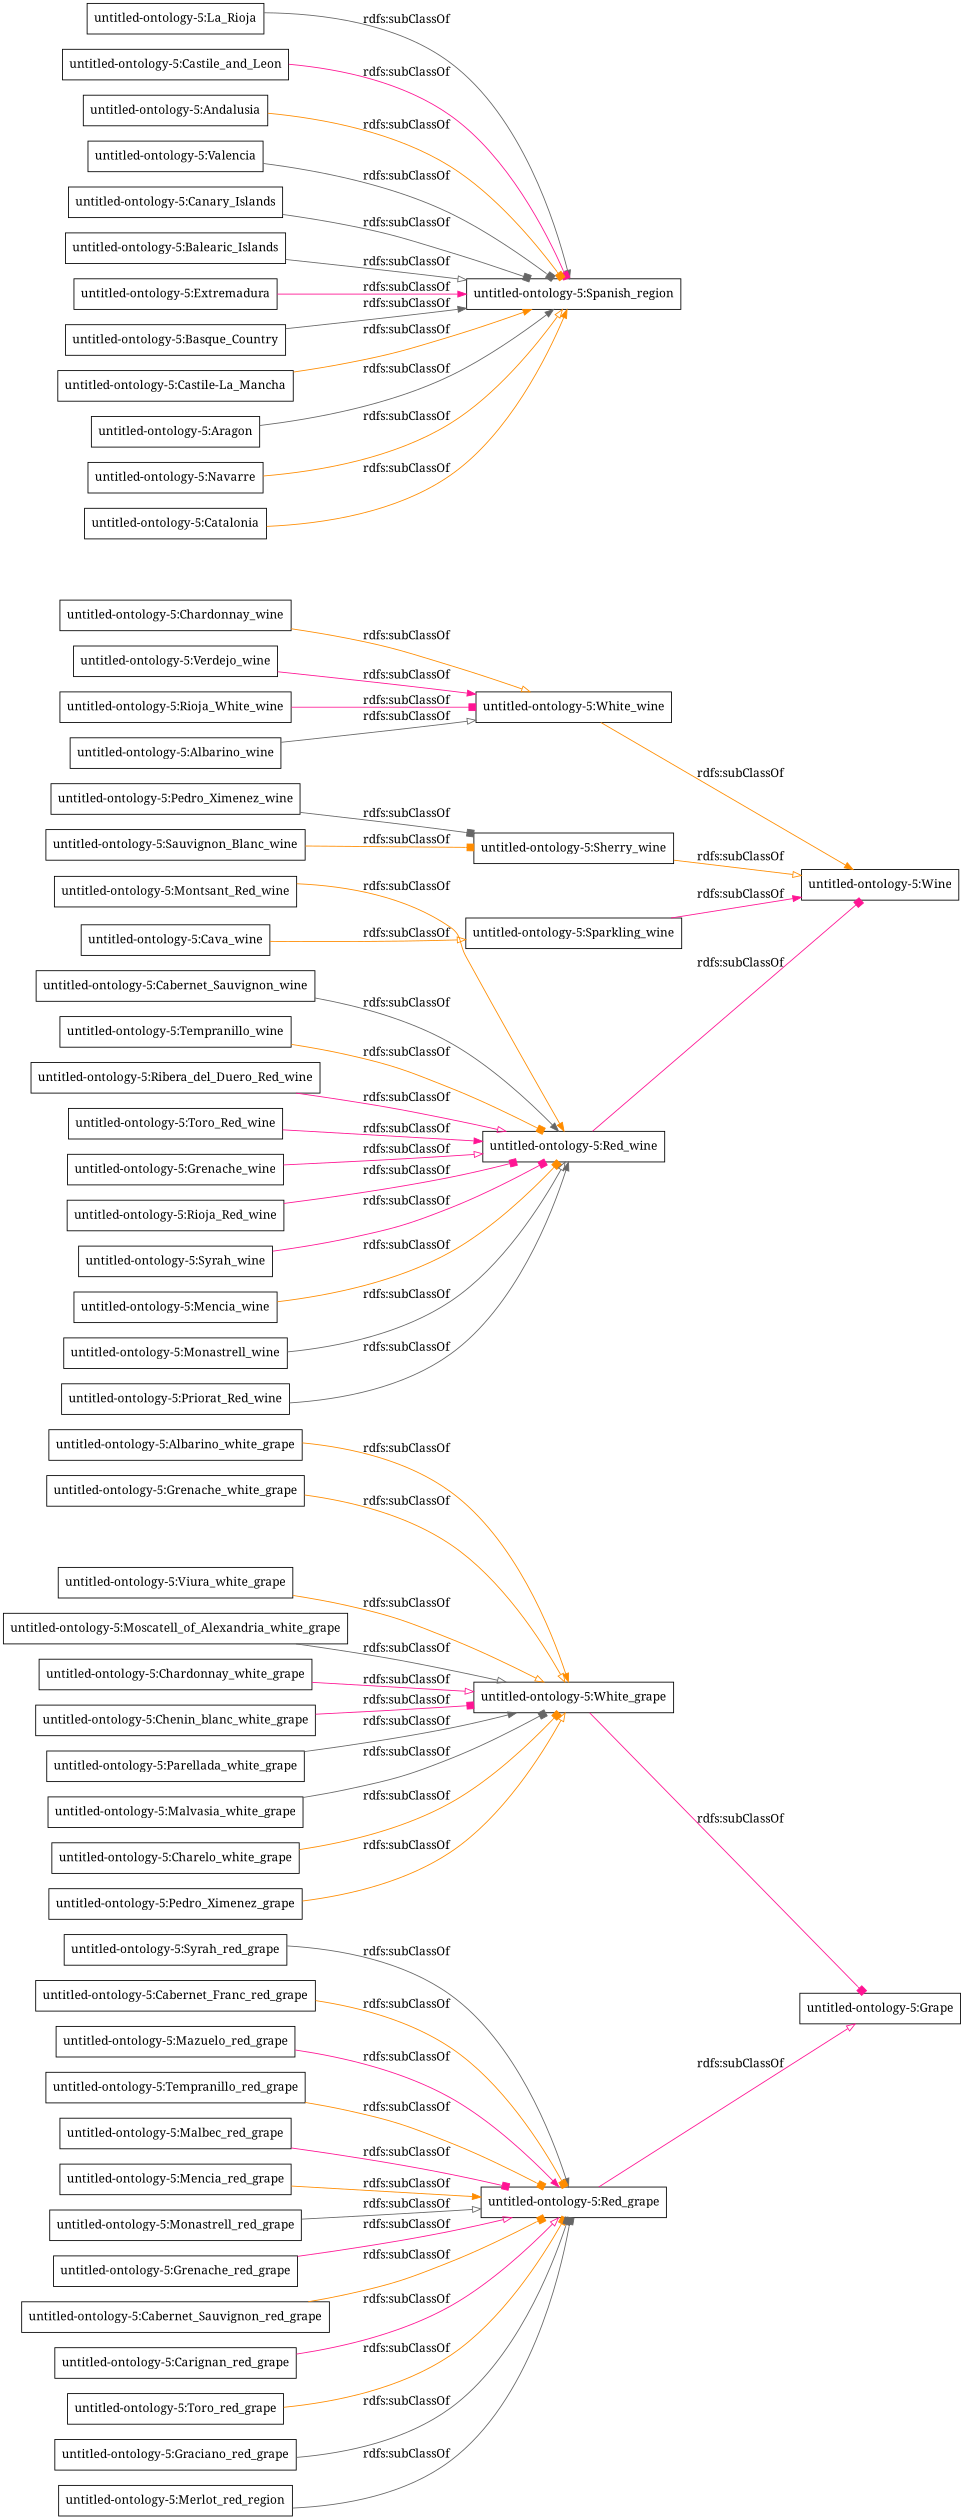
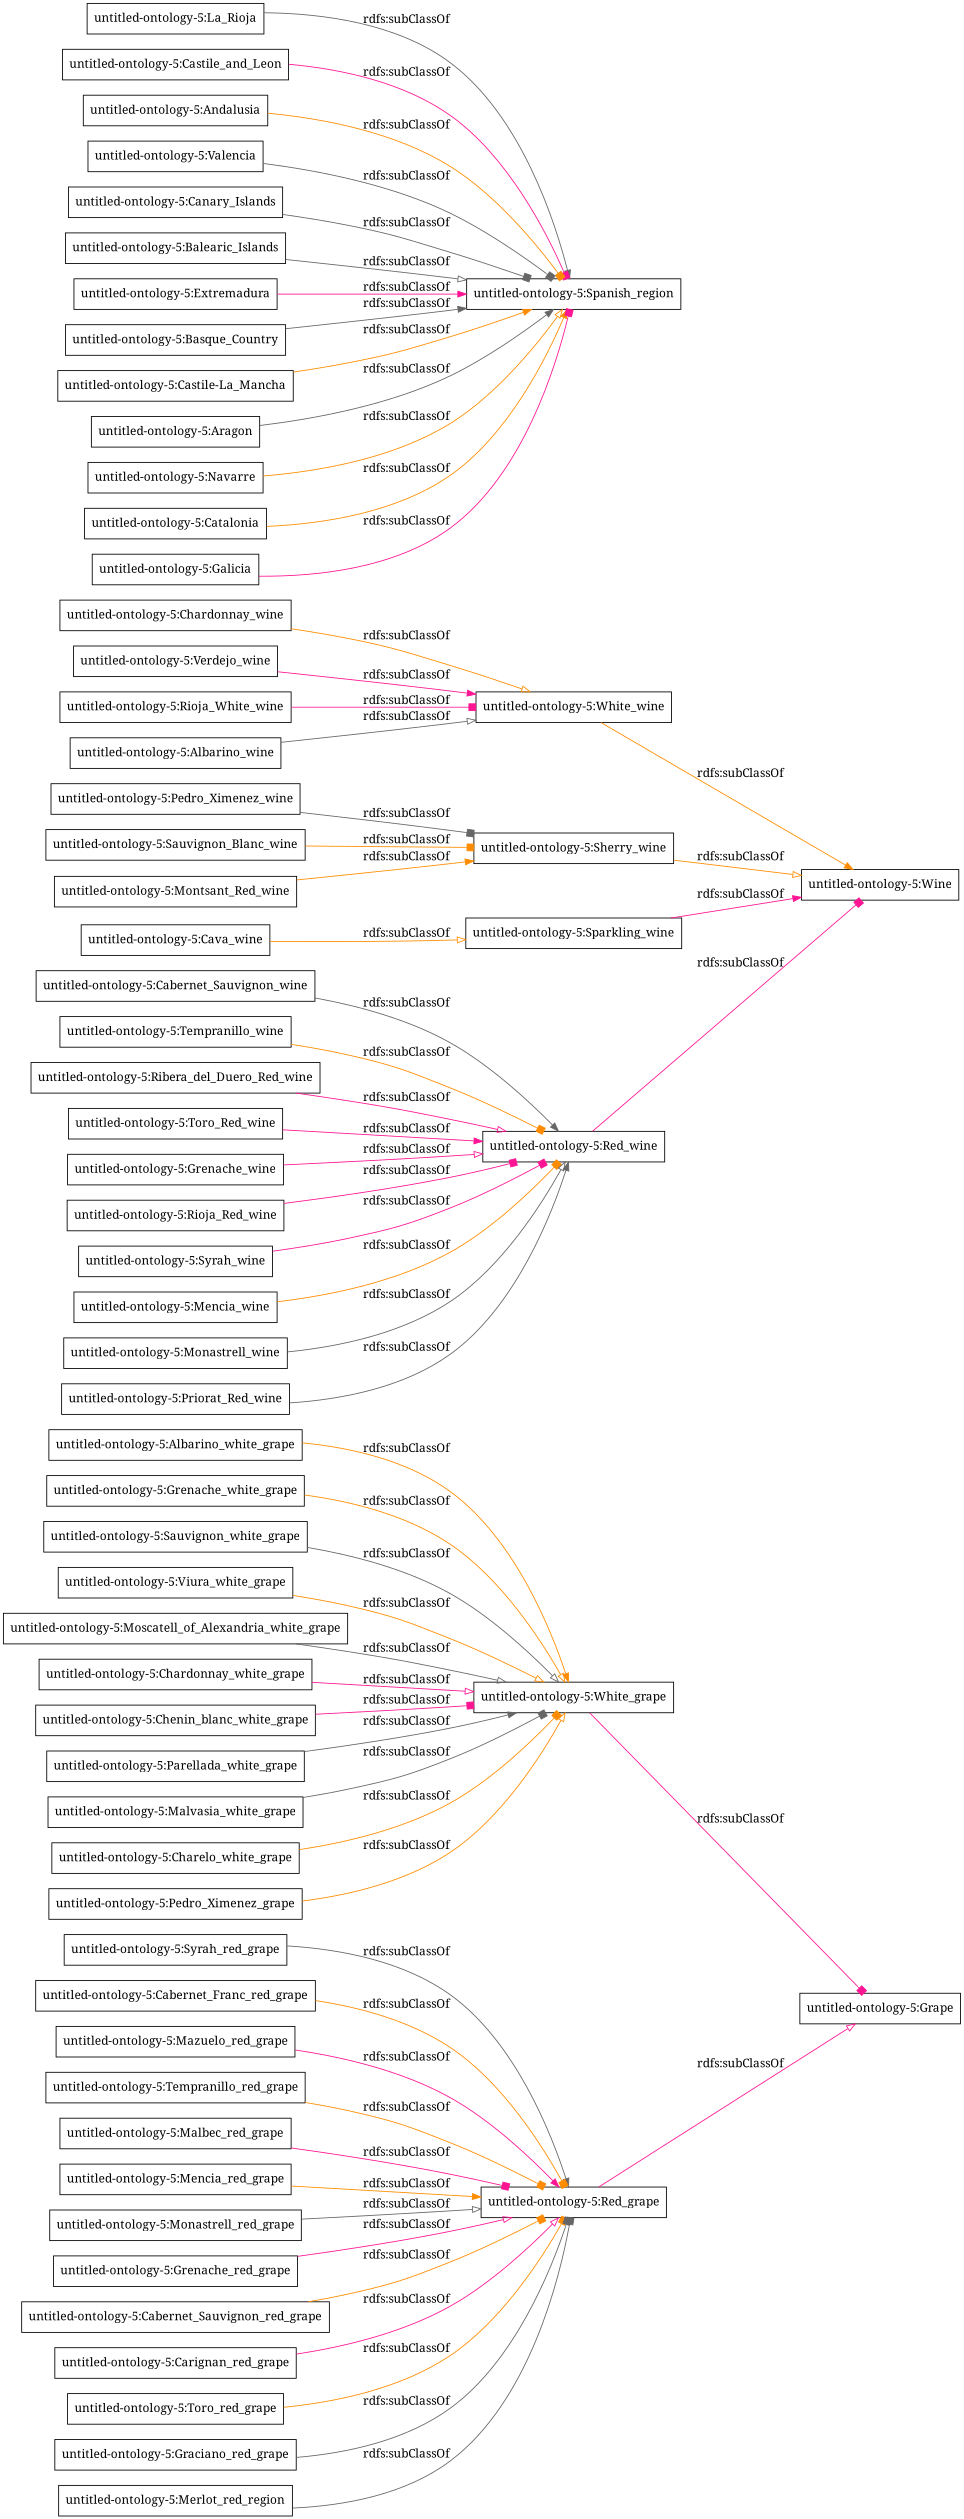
node "untitled-ontology-5:Galicia": added
edge "untitled-ontology-5:Montsant_Red_wine" -> "untitled-ontology-5:Red_wine": now "untitled-ontology-5:Montsant_Red_wine" -> "untitled-ontology-5:Sherry_wine"
node "untitled-ontology-5:Sauvignon_white_grape": added
